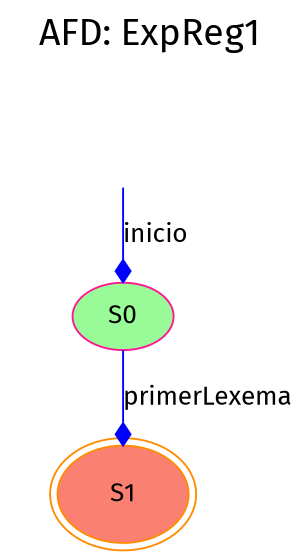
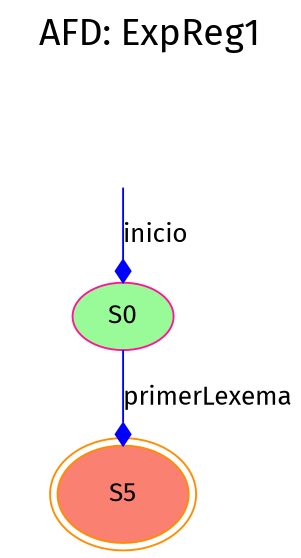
node "S1": label "S1" -> "S5"
